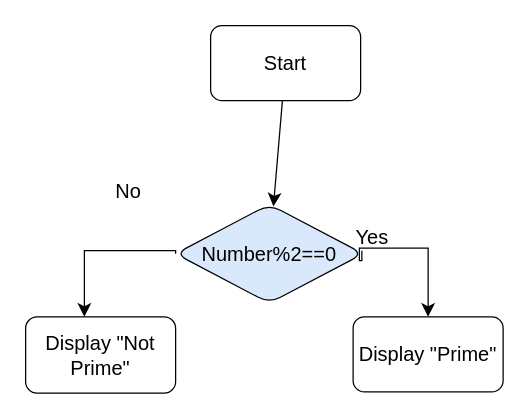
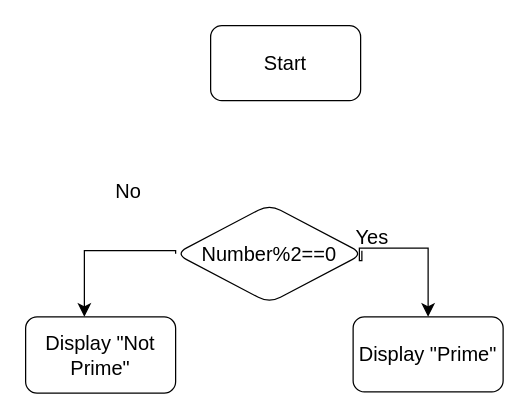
edge "Start" -> "Number%2==0": removed
node "Number%2==0": fillcolor #dae8fc -> #ffffff
